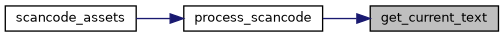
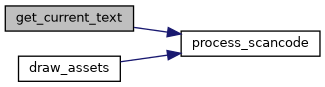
node "scancode_assets": label "scancode_assets" -> "draw_assets"
edge "process_scancode" -> "get_current_text": reversed
